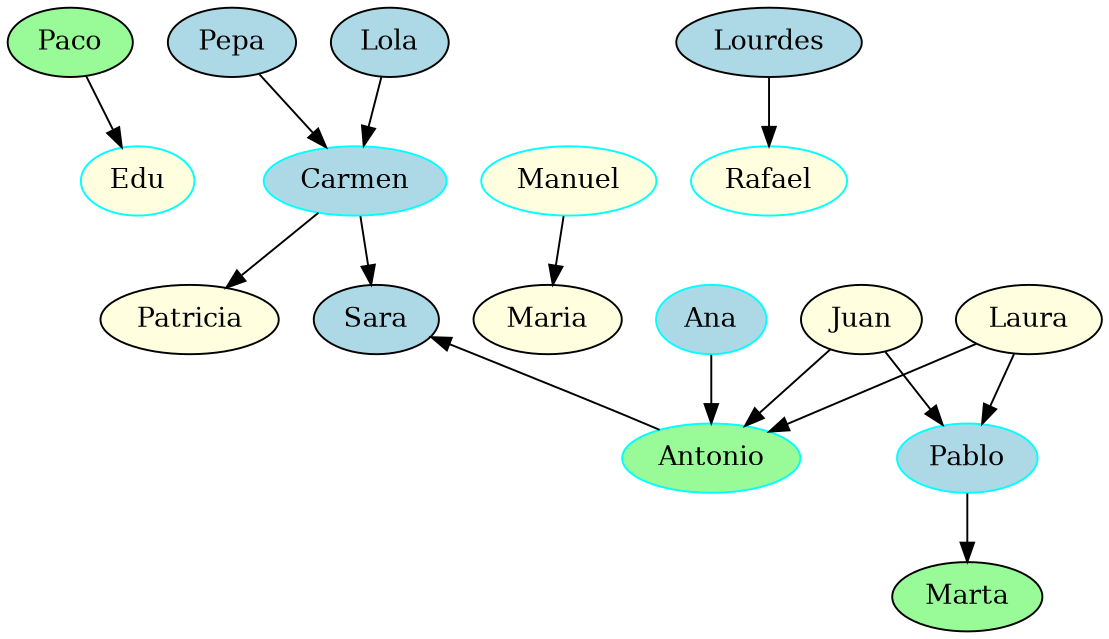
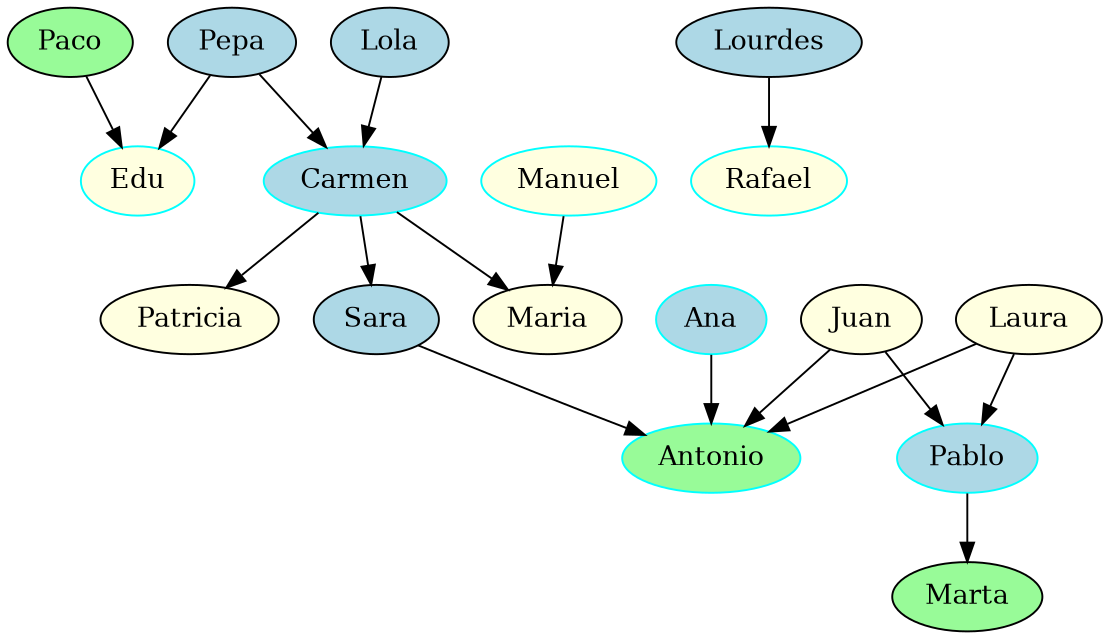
edge "Pepa" -> "Edu": added
edge "Carmen" -> "Maria": added
edge "Antonio" -> "Sara": reversed
